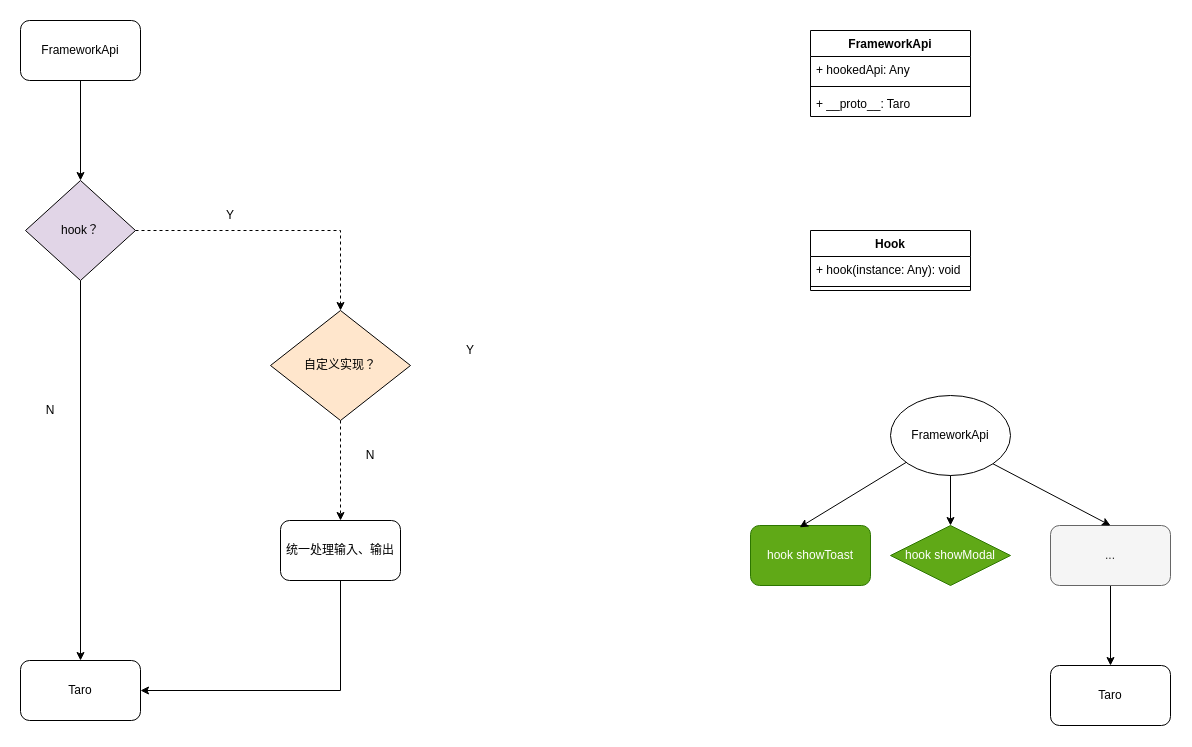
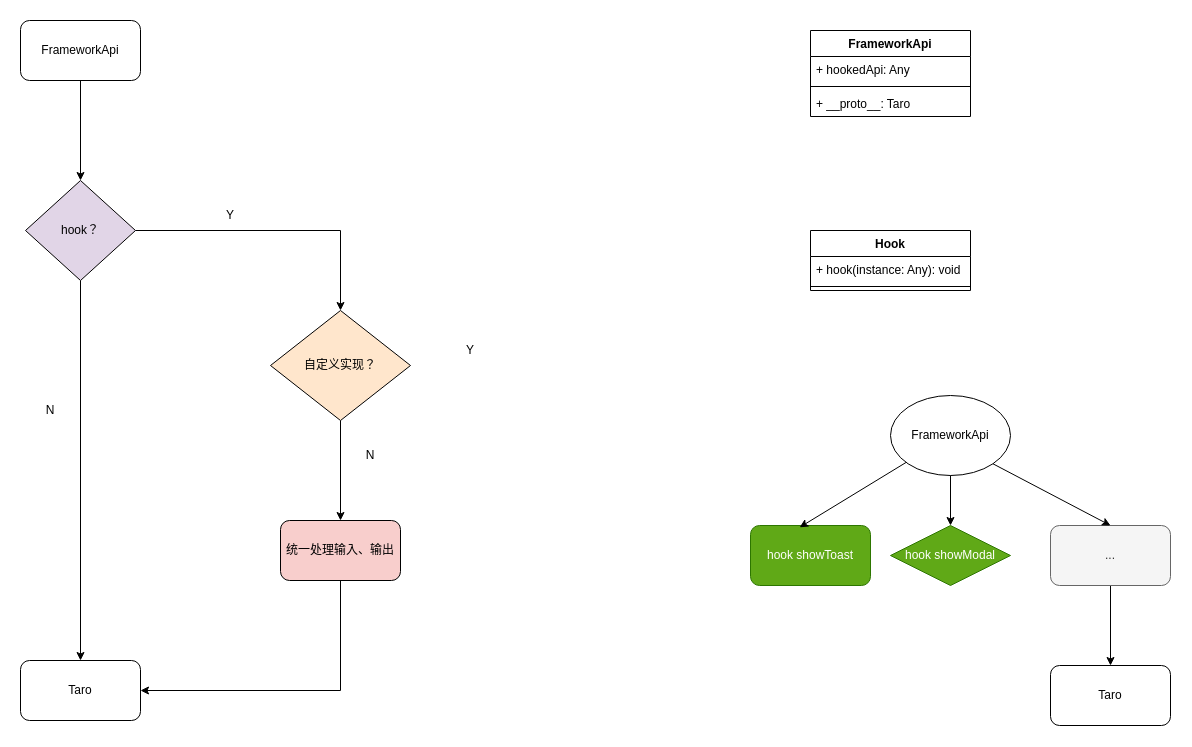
edge "hook？" -> "自定义实现？": style dashed -> solid
edge "自定义实现？" -> "统一处理输入、输出": style dashed -> solid
node "统一处理输入、输出": fillcolor #ffffff -> #f8cecc
